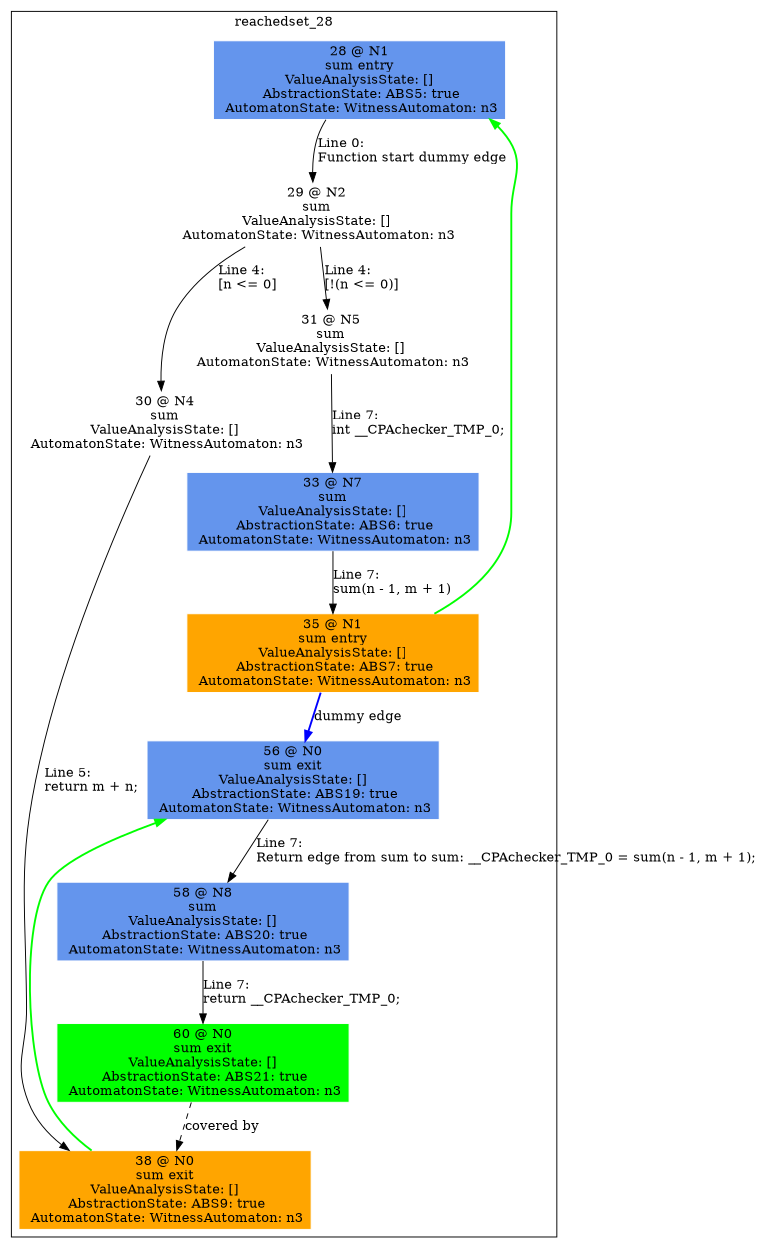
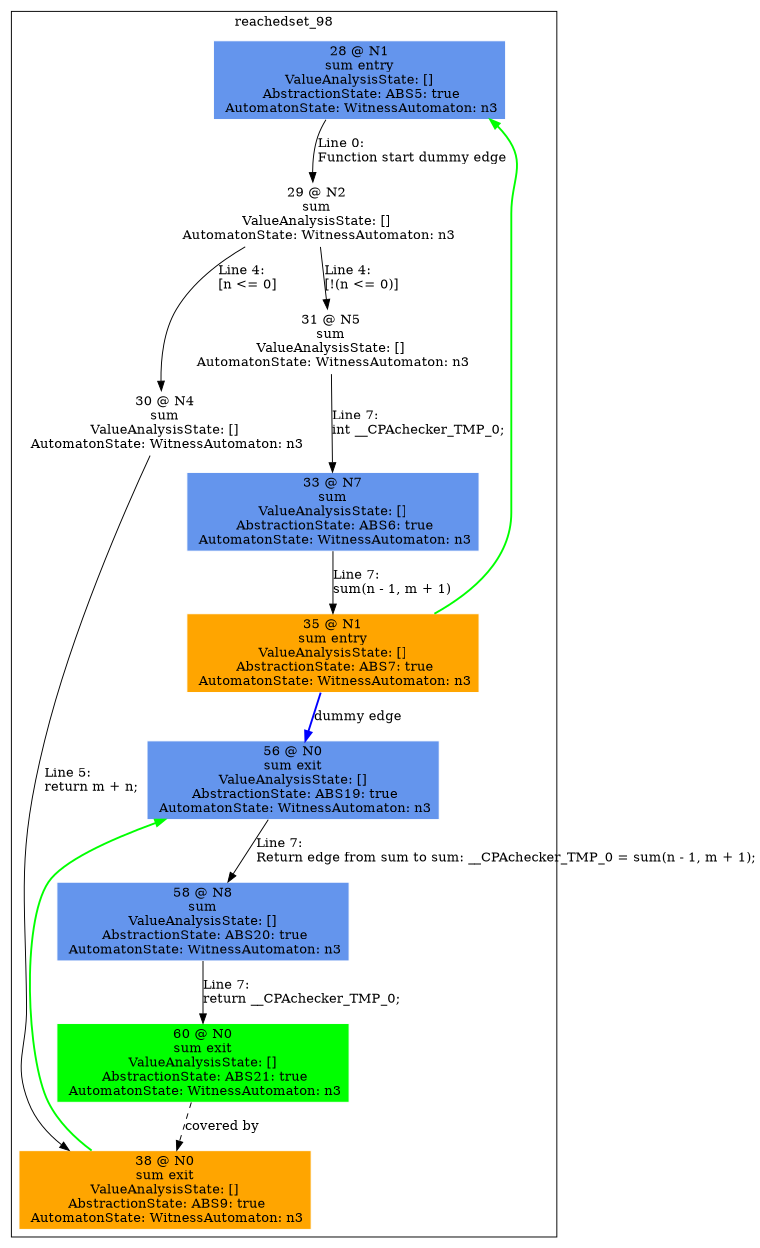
cluster "reachedset_28": label "reachedset_28" -> "reachedset_98"
